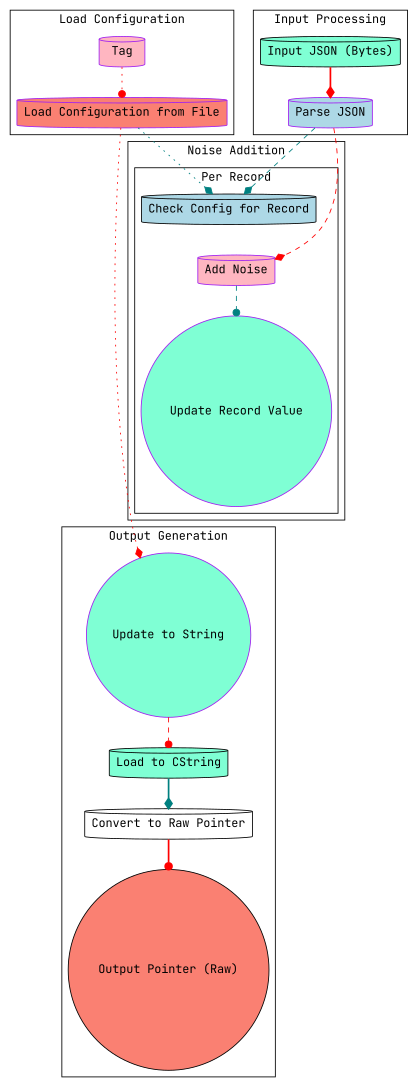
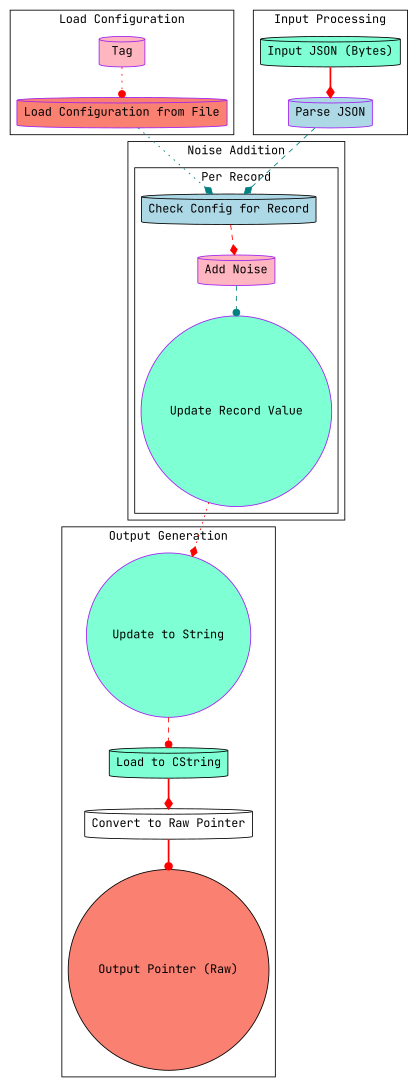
edge "Parse JSON" -> "Add Noise": now "Check Config for Record" -> "Add Noise"
edge "Load Configuration from File" -> "Update to String": now "Update Record Value" -> "Update to String"
edge "Load to CString" -> "Convert to Raw Pointer": color teal -> red
